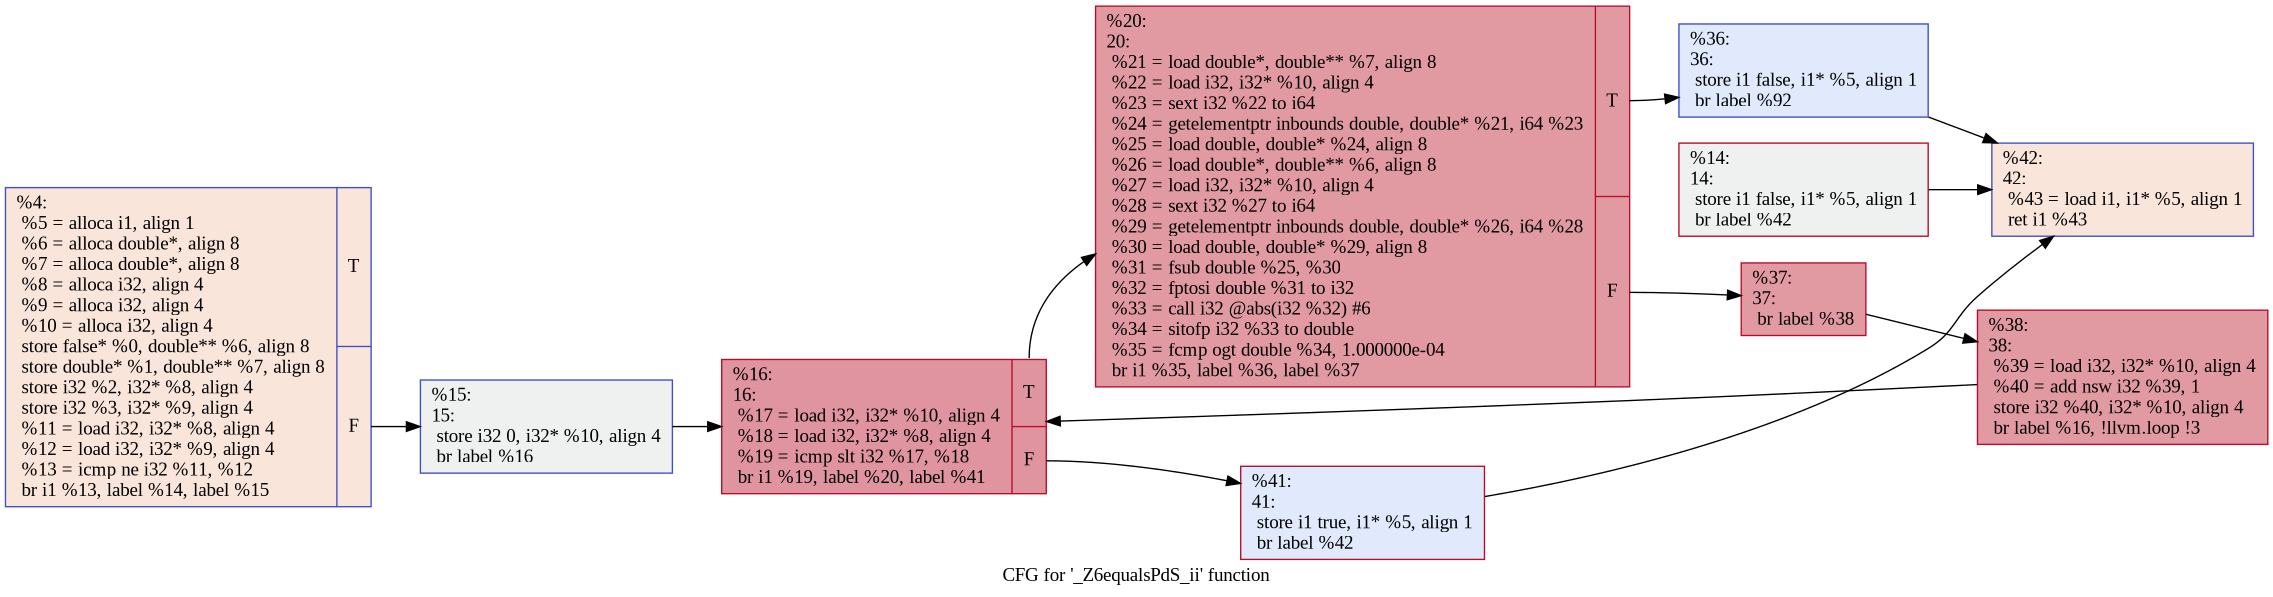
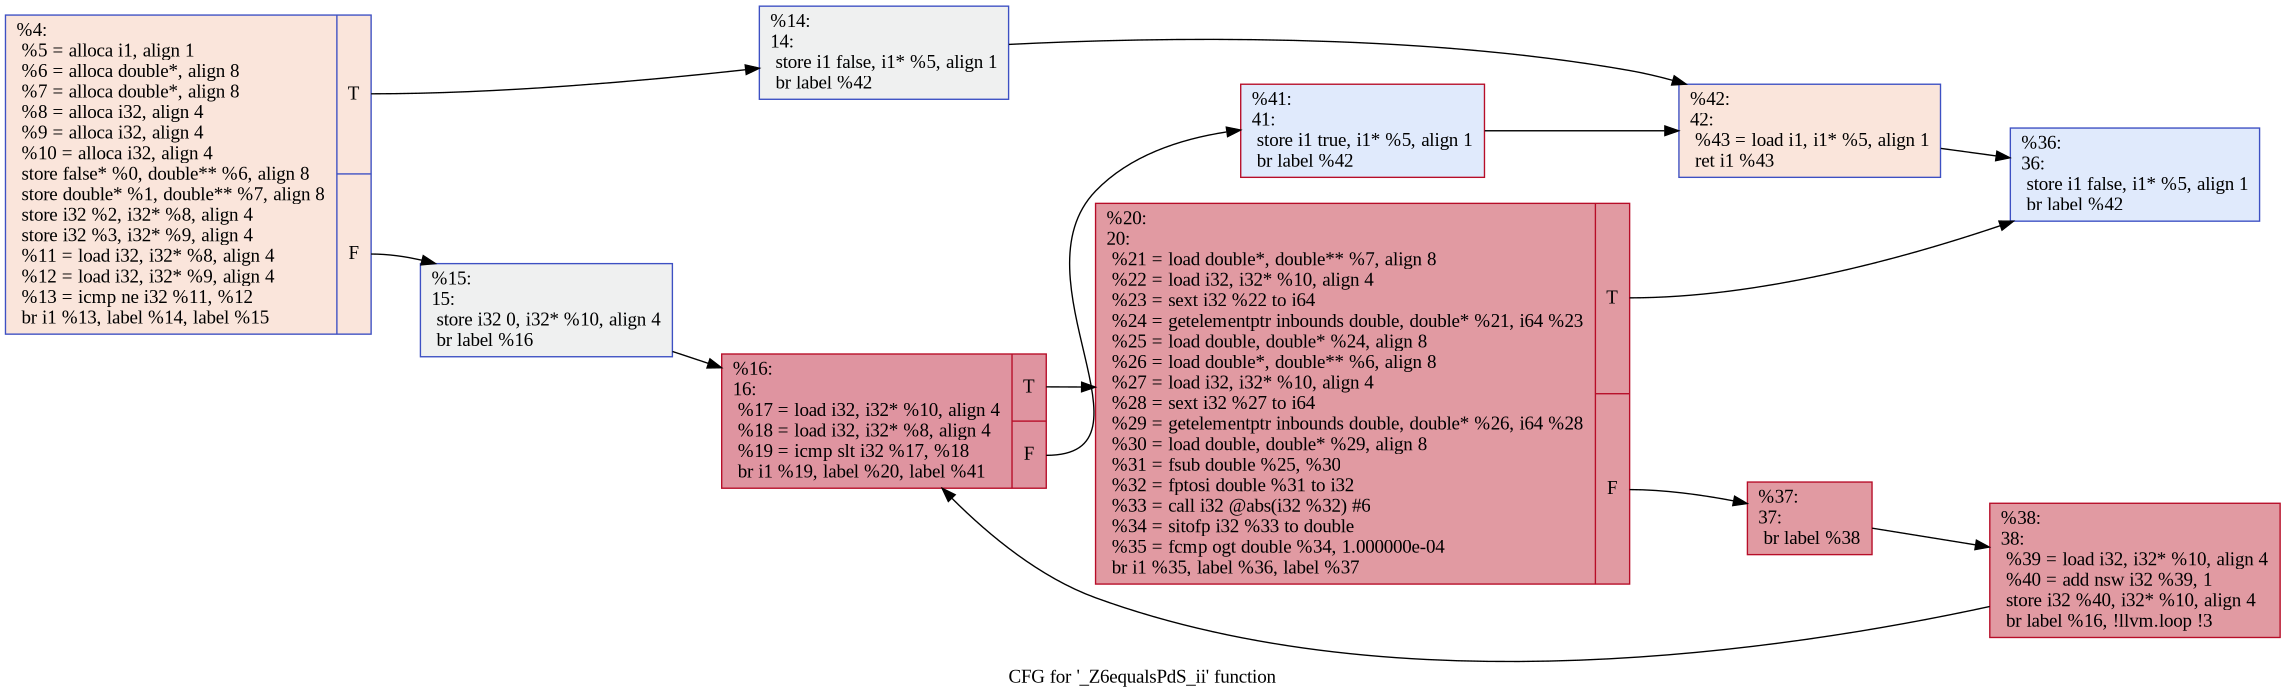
edge "%4:" -> "%14:": added
node "%36:": text "br label %92" -> "br label %42"
edge "%36:" -> "%42:": reversed
node "%14:": color #b70d28ff -> #3d50c3ff
